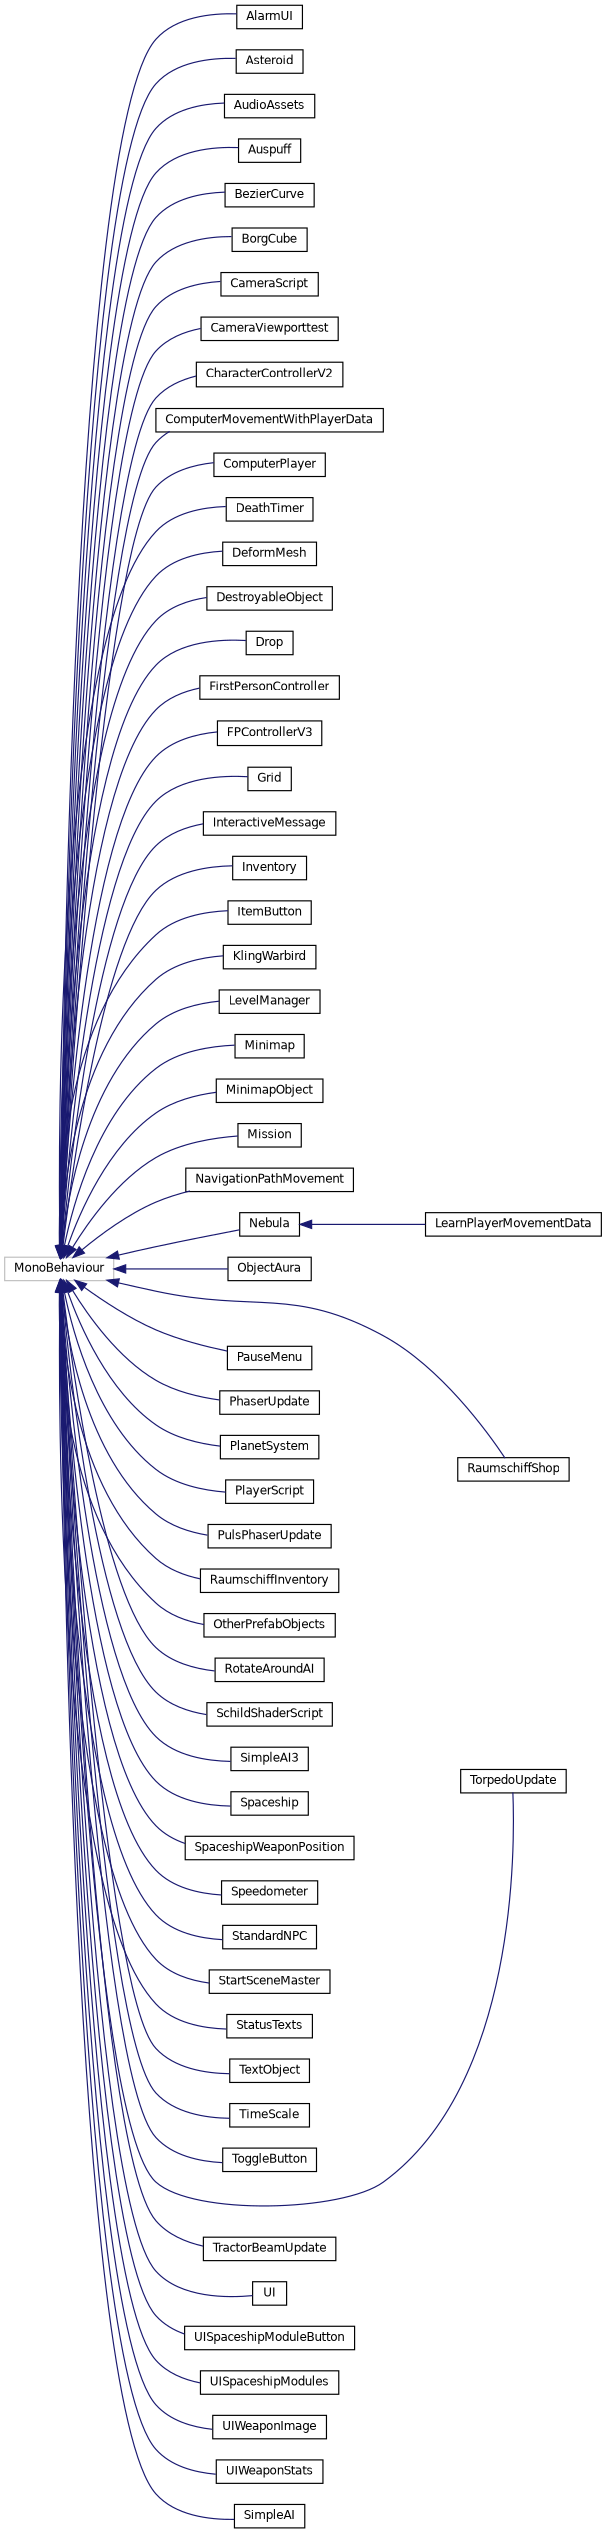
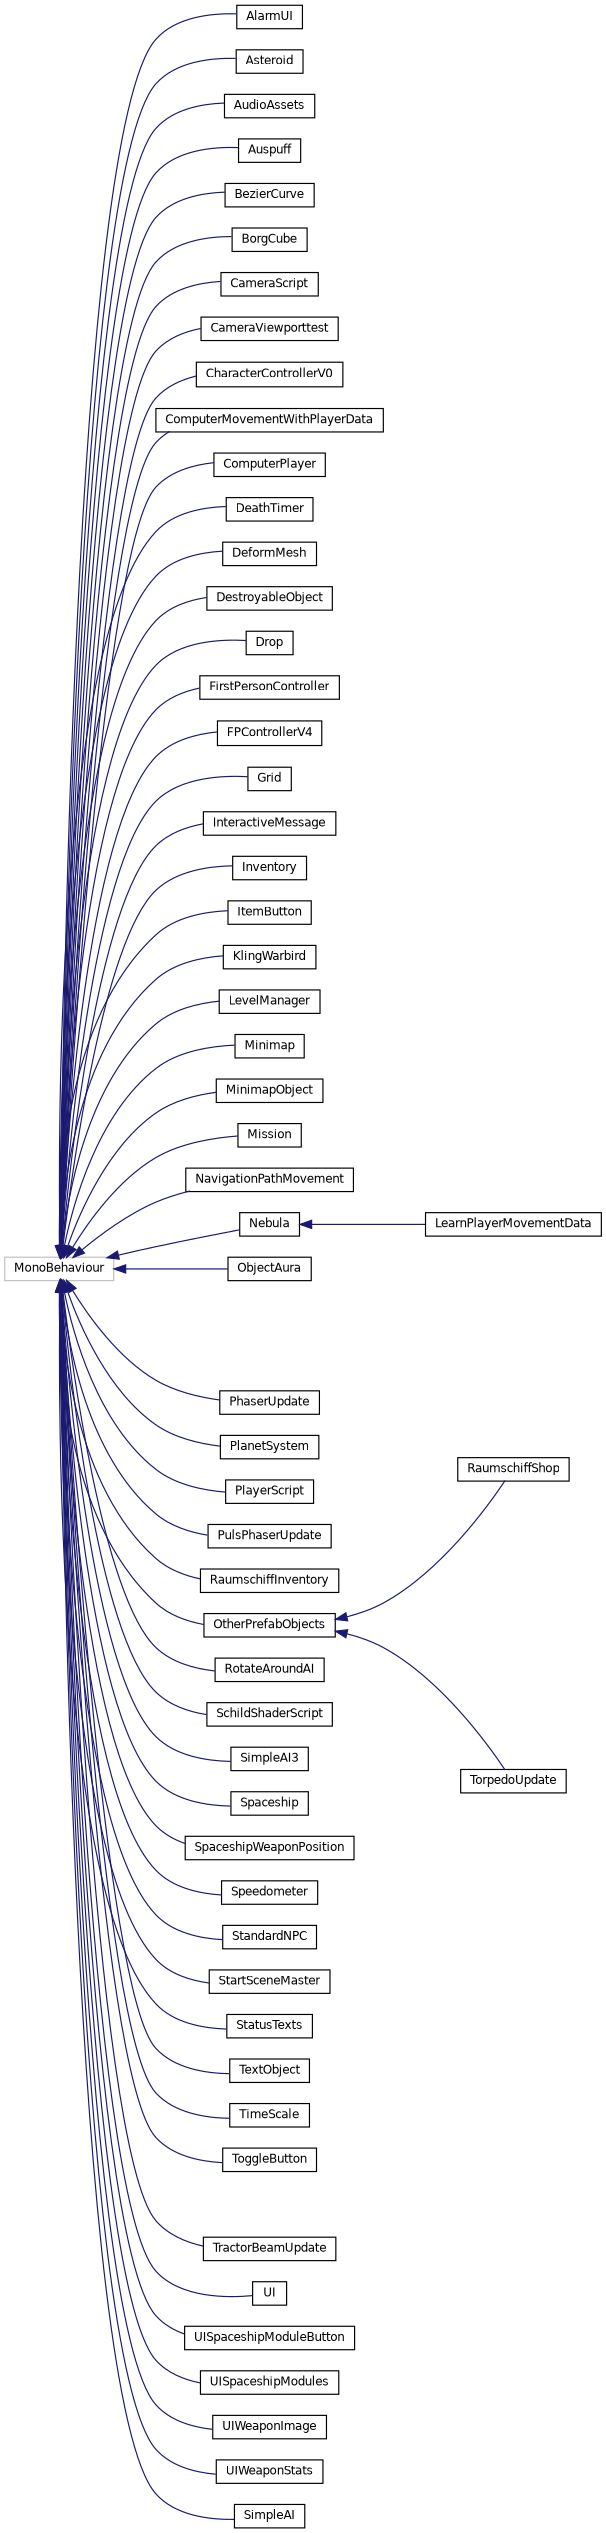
node "CharacterControllerV2": label "CharacterControllerV2" -> "CharacterControllerV0"
node "FPControllerV3": label "FPControllerV3" -> "FPControllerV4"
edge "RaumschiffShop" -> "MonoBehaviour": now "RaumschiffShop" -> "OtherPrefabObjects"
node "PauseMenu": removed
edge "TorpedoUpdate" -> "MonoBehaviour": now "TorpedoUpdate" -> "OtherPrefabObjects"
